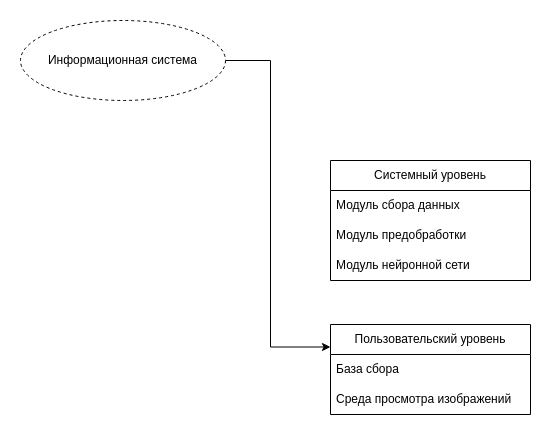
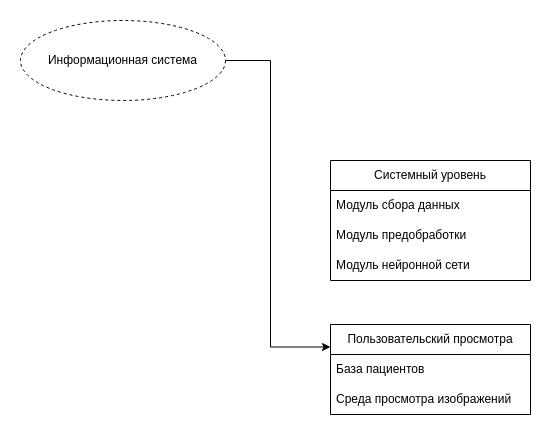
node "Пользовательский уровень": label "Пользовательский уровень" -> "Пользовательский просмотра"
node "База сбора": label "База сбора" -> "База пациентов"
